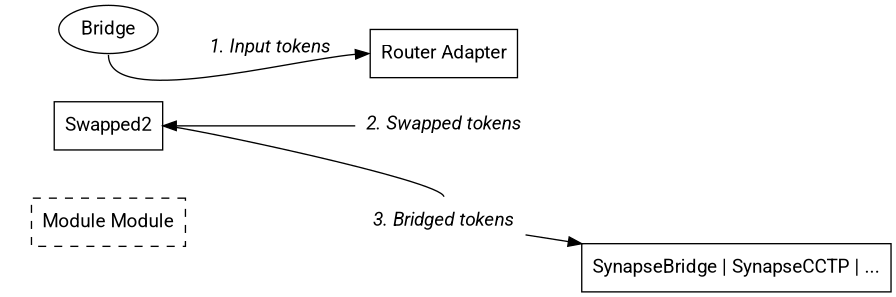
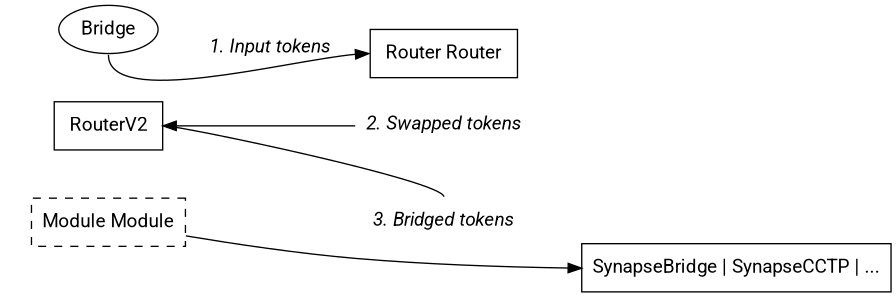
node "Router Adapter": label "Router Adapter" -> "Router Router"
node "Swapped2": label "Swapped2" -> "RouterV2"
edge "3. Bridged tokens" -> "SynapseBridge | SynapseCCTP | ...": now "Module Module" -> "SynapseBridge | SynapseCCTP | ..."
